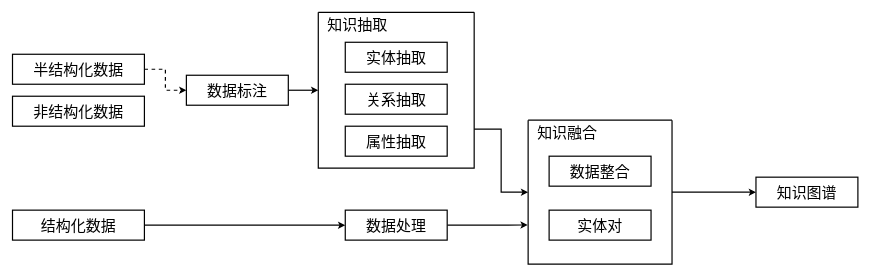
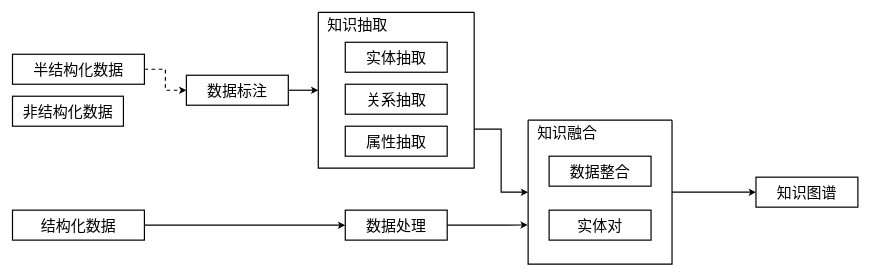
node "非结构化数据": size 132x30 -> 111x30
